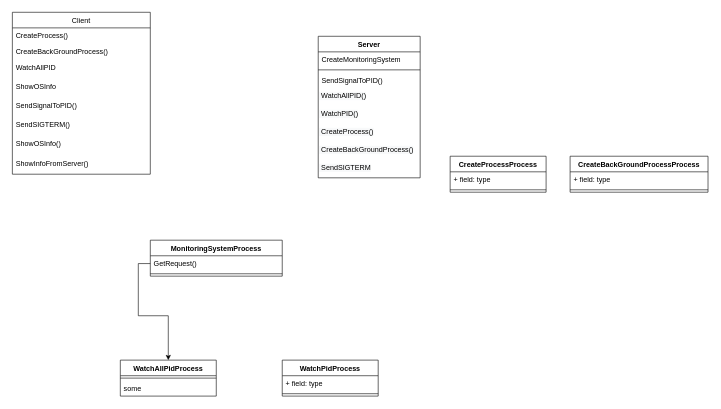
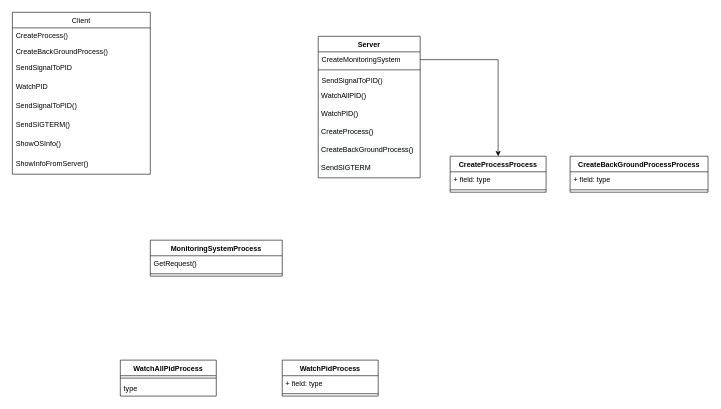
edge "CreateMonitoringSystem" -> "CreateProcessProcess": added
node "WatchAllPID": label "WatchAllPID" -> "SendSignalToPID"
node "ShowOSInfo": label "ShowOSInfo" -> "WatchPID"
edge "GetRequest()" -> "WatchAllPidProcess": removed
node "some": label "some" -> "type"
